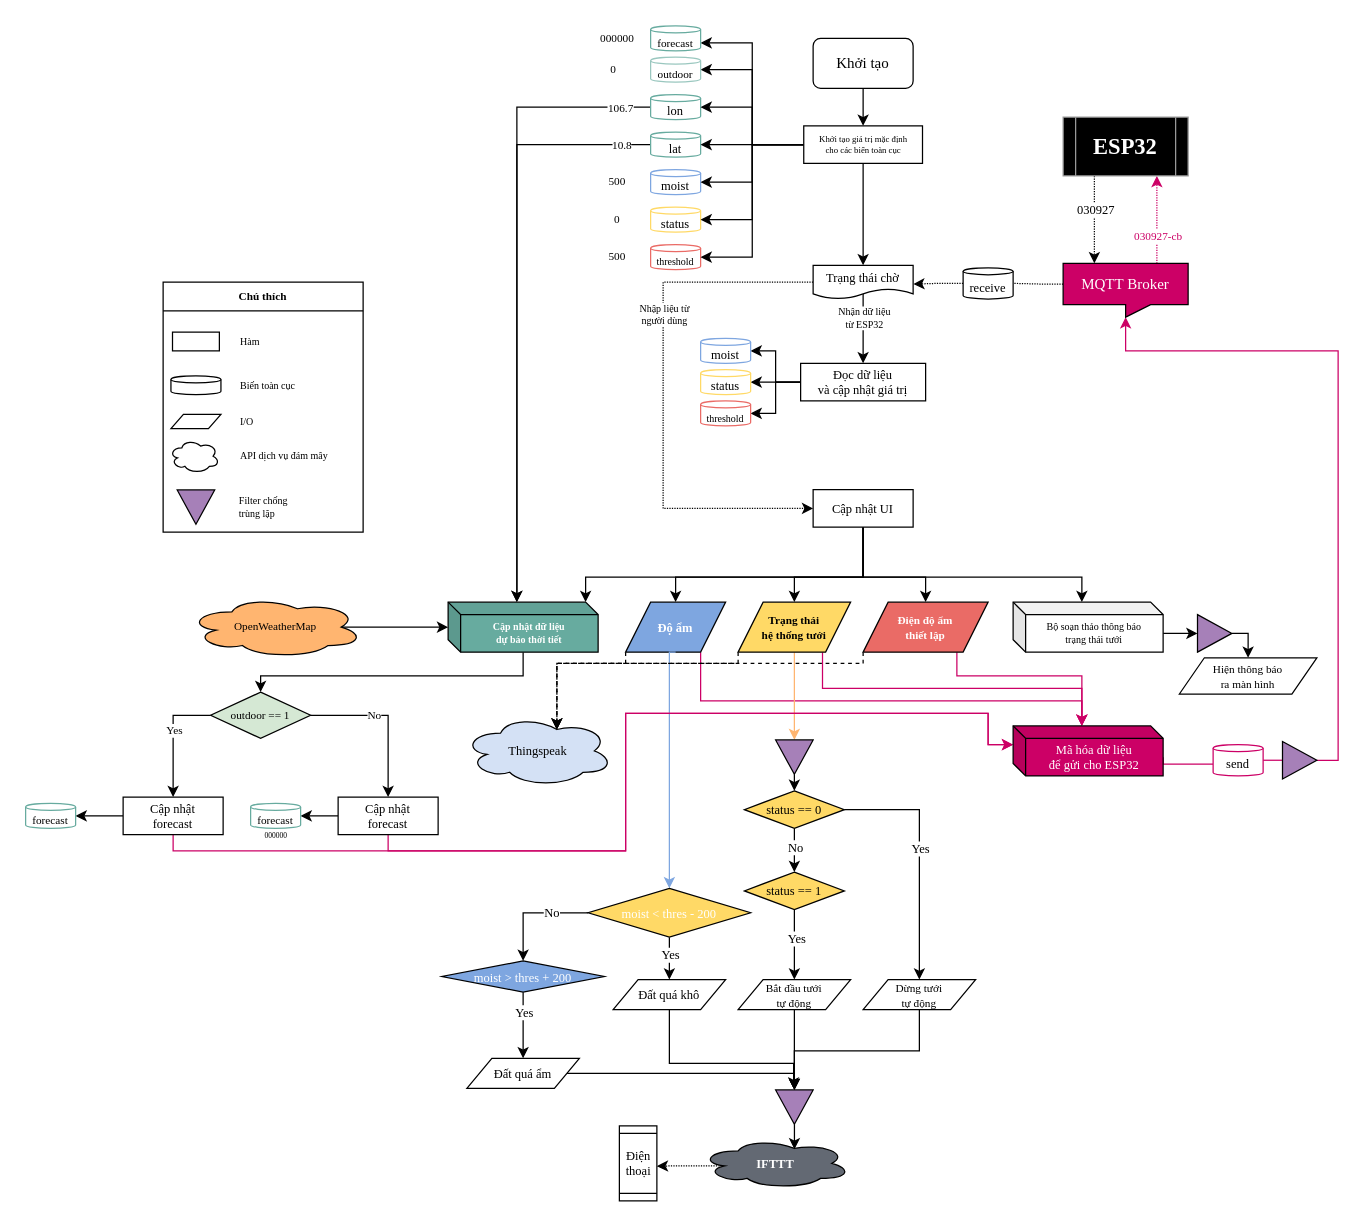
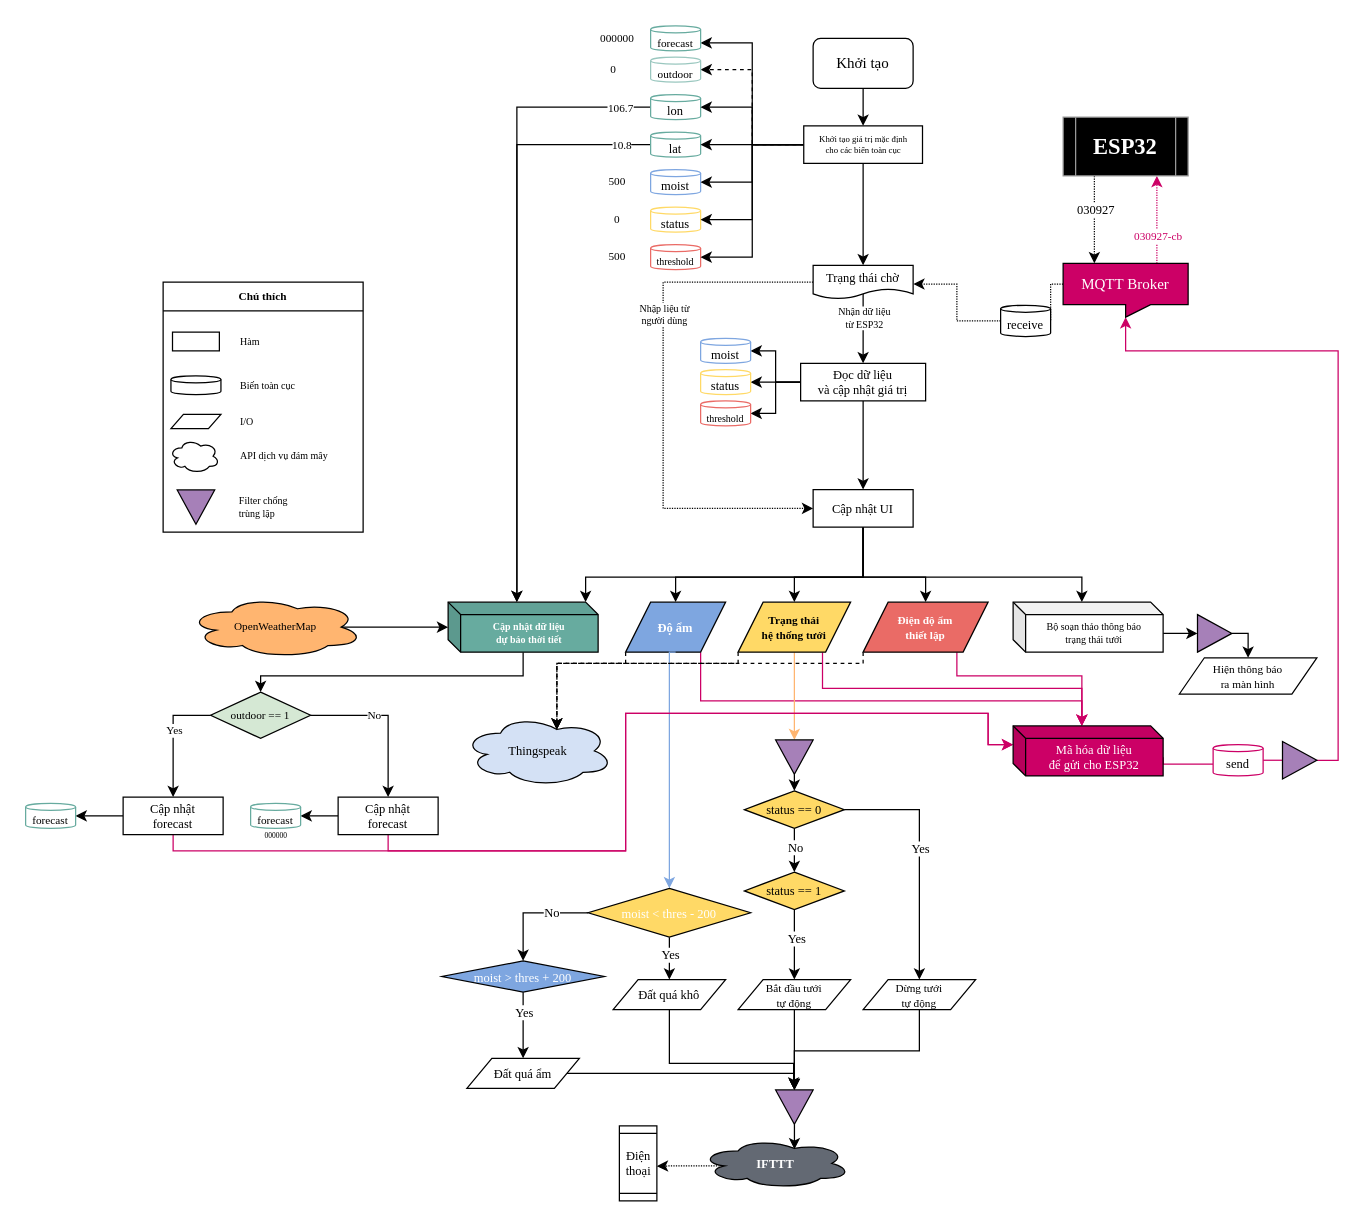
edge "Khởi tạo giá trị mặc định cho các biến toàn cục" -> "outdoor": style solid -> dashed
node "receive": moved (988, 283) -> (1026, 321)
edge "Đọc dữ liệu và cập nhật giá trị" -> "Cập nhật UI": added
